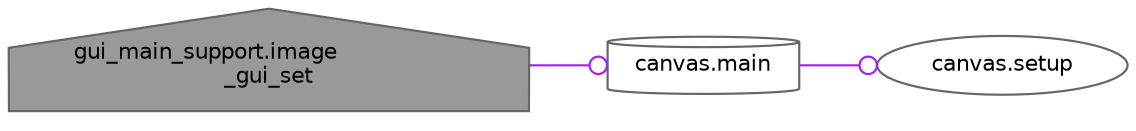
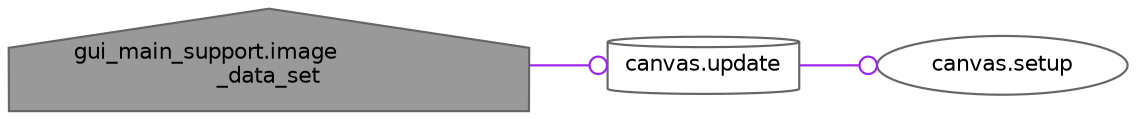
node "gui_main_support.image _gui_set": label "gui_main_support.image _gui_set" -> "gui_main_support.image _data_set"
node "canvas.main": label "canvas.main" -> "canvas.update"
